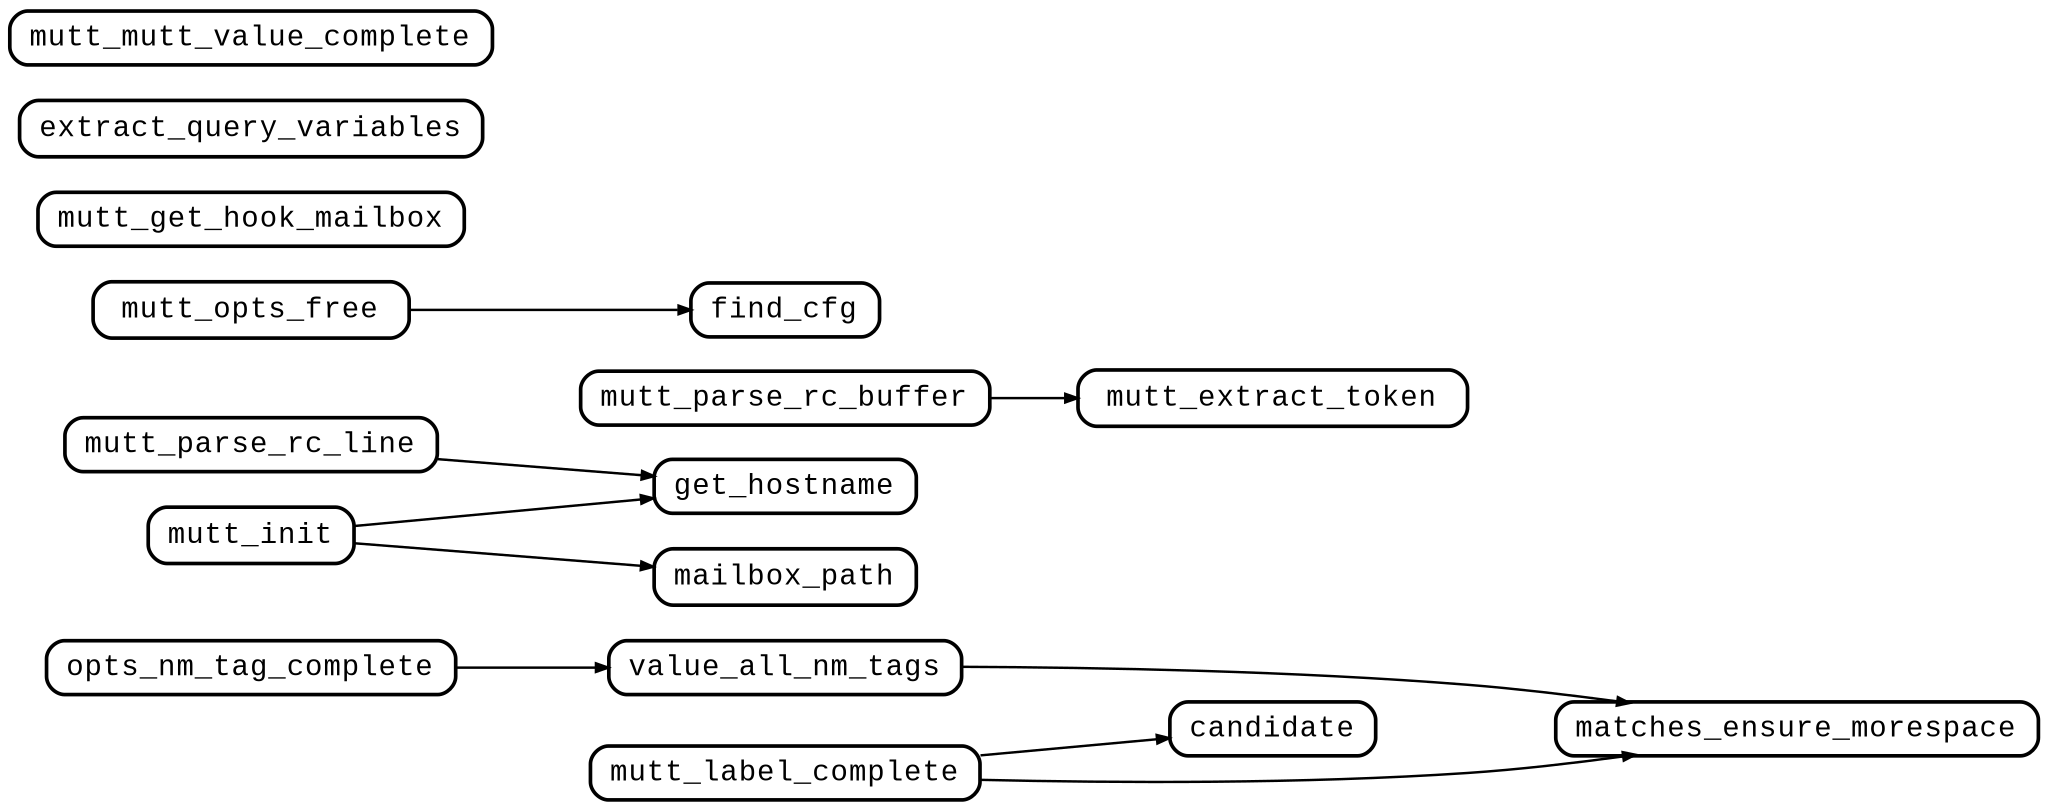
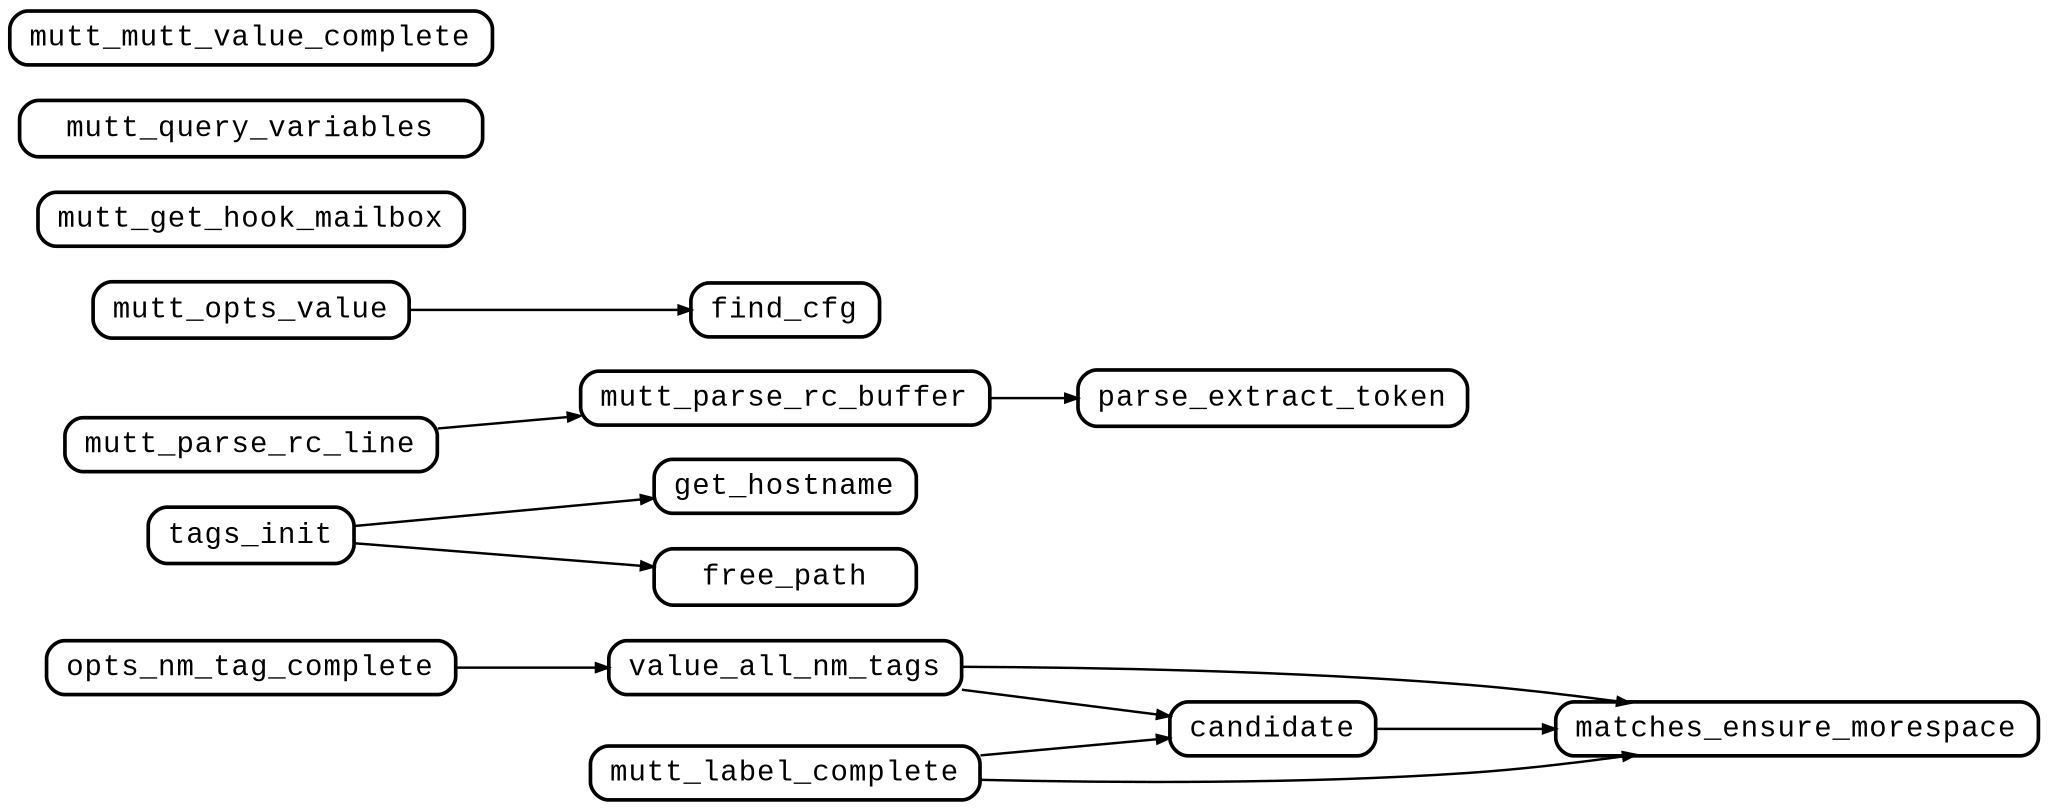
node "extract_query_variables": label "extract_query_variables" -> "mutt_query_variables"
node "mutt_opts_free": label "mutt_opts_free" -> "mutt_opts_value"
node "mutt_extract_token": label "mutt_extract_token" -> "parse_extract_token"
edge "mutt_parse_rc_line" -> "get_hostname": now "mutt_parse_rc_line" -> "mutt_parse_rc_buffer"
node "mutt_init": label "mutt_init" -> "tags_init"
node "mailbox_path": label "mailbox_path" -> "free_path"
edge "value_all_nm_tags" -> "candidate": added
edge "candidate" -> "matches_ensure_morespace": added
